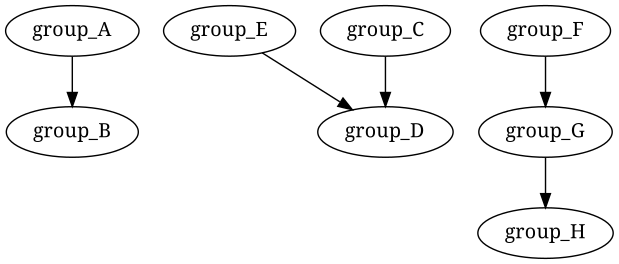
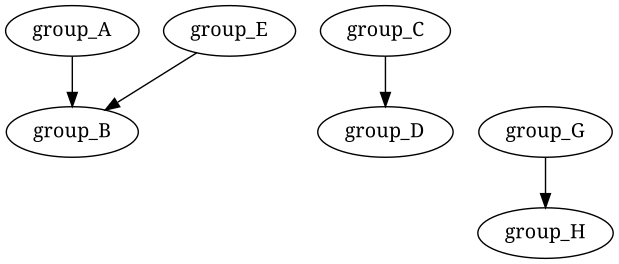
node "group_F": removed
edge "group_E" -> "group_D": now "group_E" -> "group_B"
